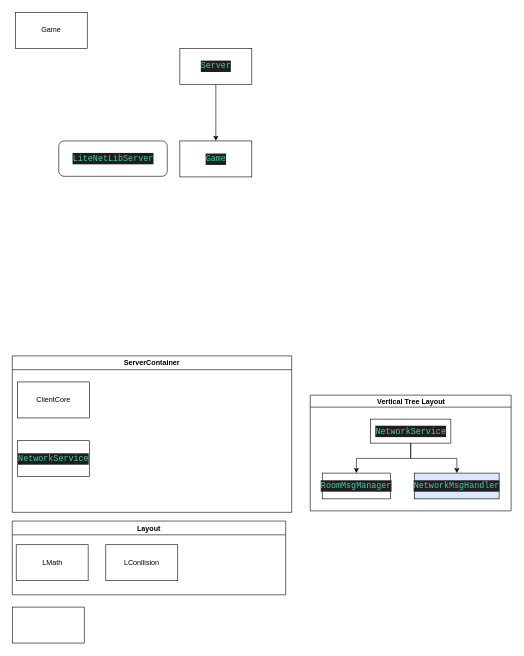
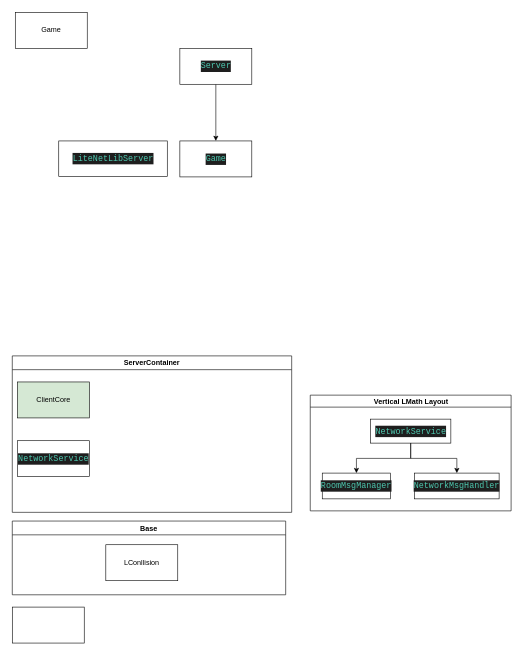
node "LiteNetLibServer": shape rounded rectangle -> rectangle
node "ClientCore": fillcolor #ffffff -> #d5e8d4
node "Vertical Tree Layout": label "Vertical Tree Layout" -> "Vertical LMath Layout"
node "NetworkMsgHandler": fillcolor #dae8fc -> #ffffff
node "Layout": label "Layout" -> "Base"
node "LMath": removed
